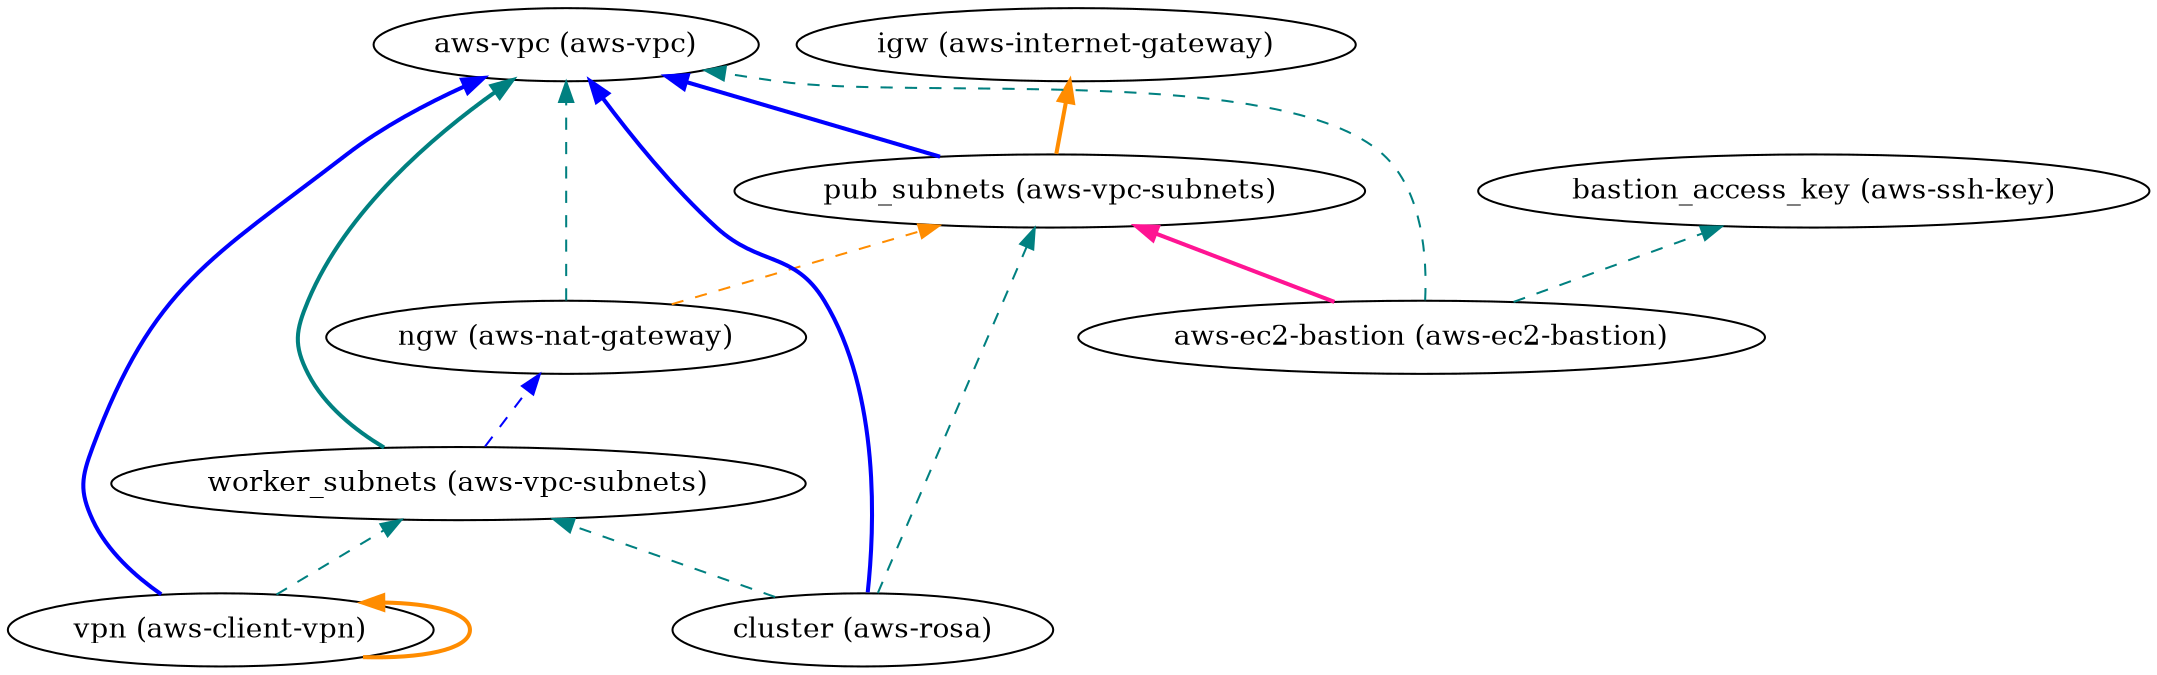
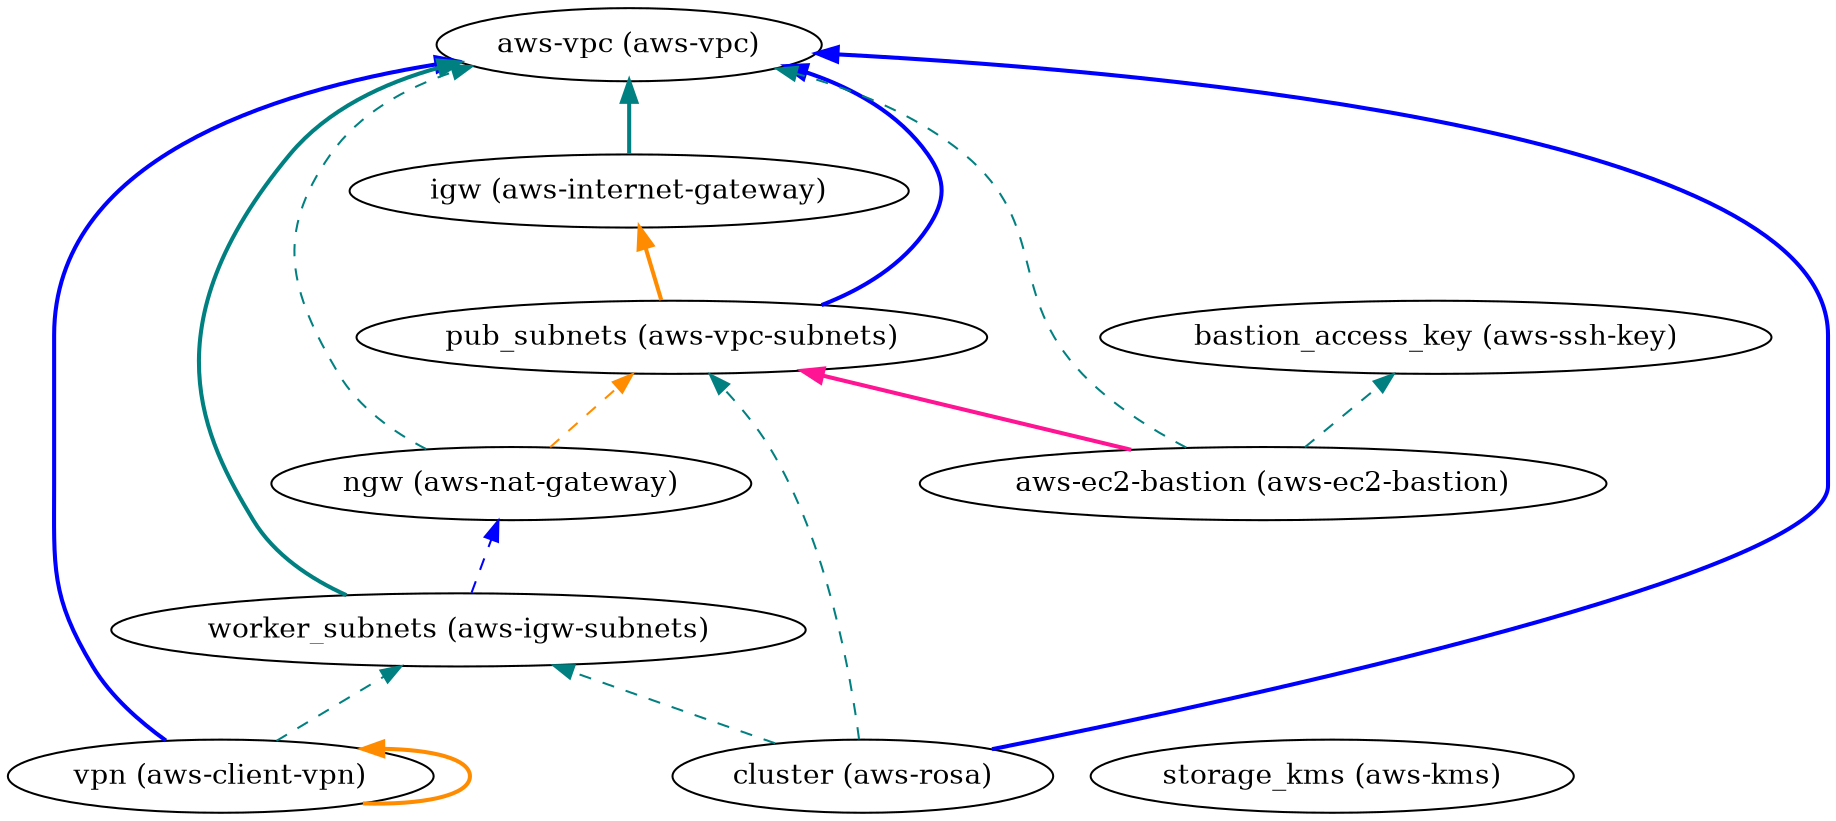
edge "igw (aws-internet-gateway)" -> "aws-vpc (aws-vpc)": added
node "worker_subnets (aws-vpc-subnets)": label "worker_subnets (aws-vpc-subnets)" -> "worker_subnets (aws-igw-subnets)"
node "storage_kms (aws-kms)": added
